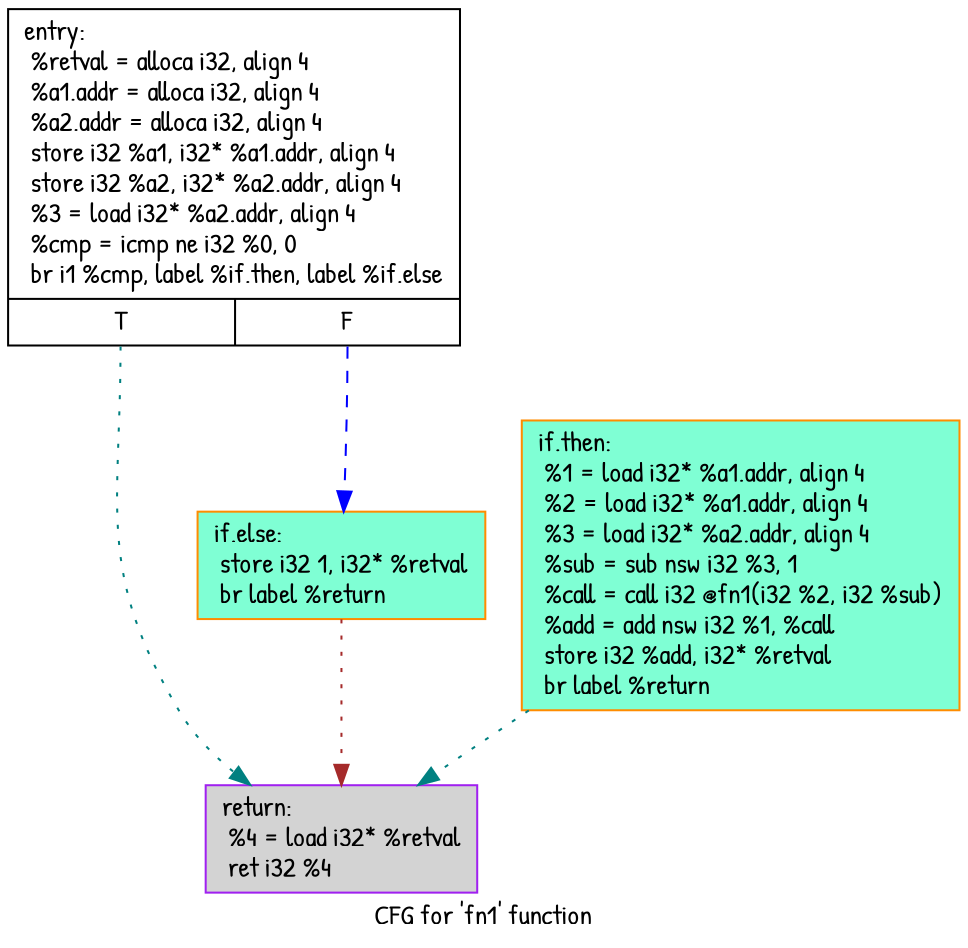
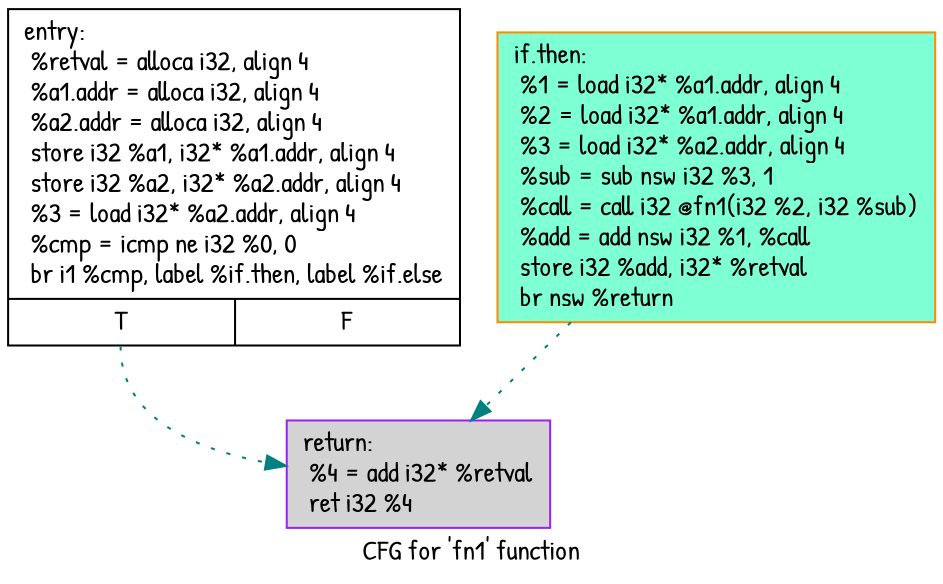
node "if.else:": removed
node "if.then:": text "br label %return" -> "br nsw %return"
node "return:": text "%4 = load i32* %retval" -> "%4 = add i32* %retval"
